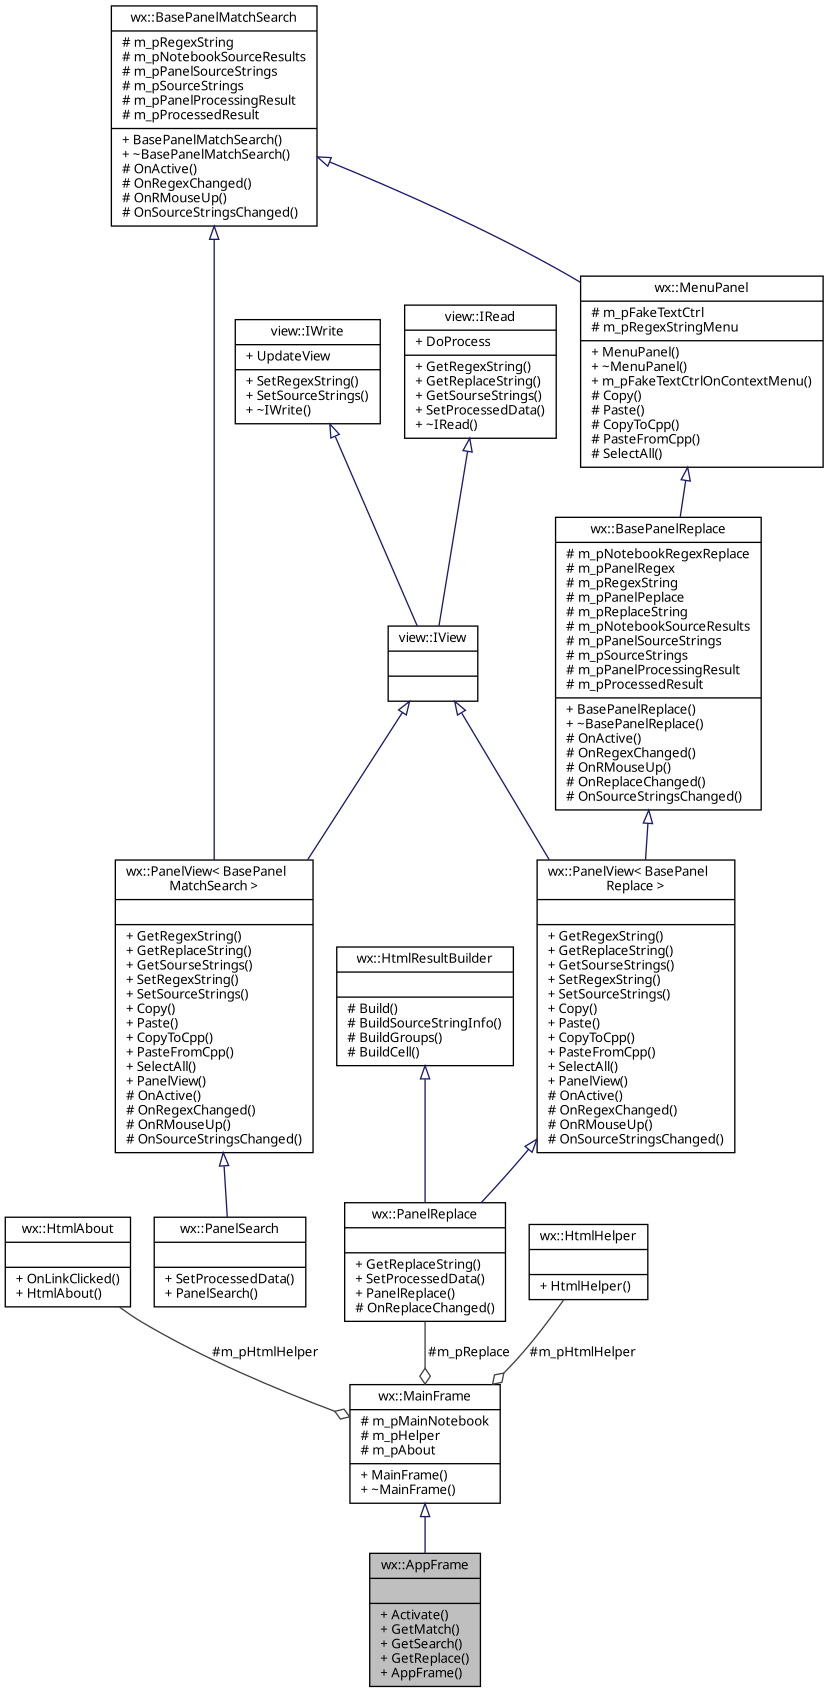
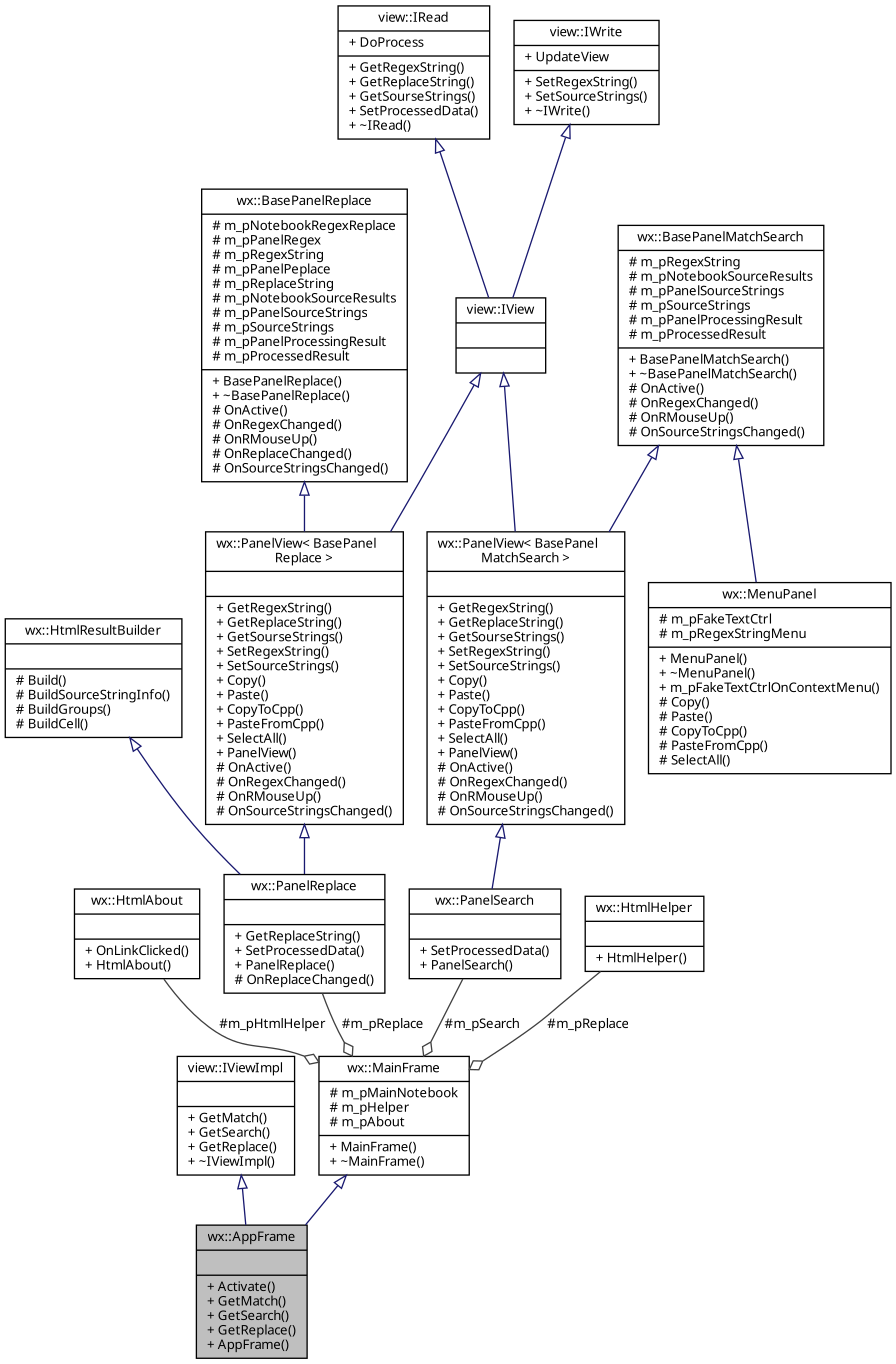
edge "wx::BasePanelReplace" -> "wx::MenuPanel": removed
edge "wx::PanelSearch" -> "wx::MainFrame": added, label "#m_pSearch"
node "view::IViewImpl": added
edge "wx::HtmlHelper" -> "wx::MainFrame": label " #m_pHtmlHelper" -> " #m_pReplace"
